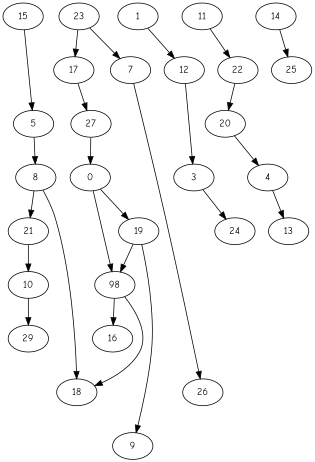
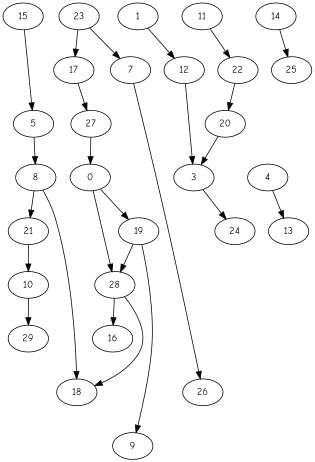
edge "20" -> "4": now "20" -> "3"
node "98": label "98" -> "28"
